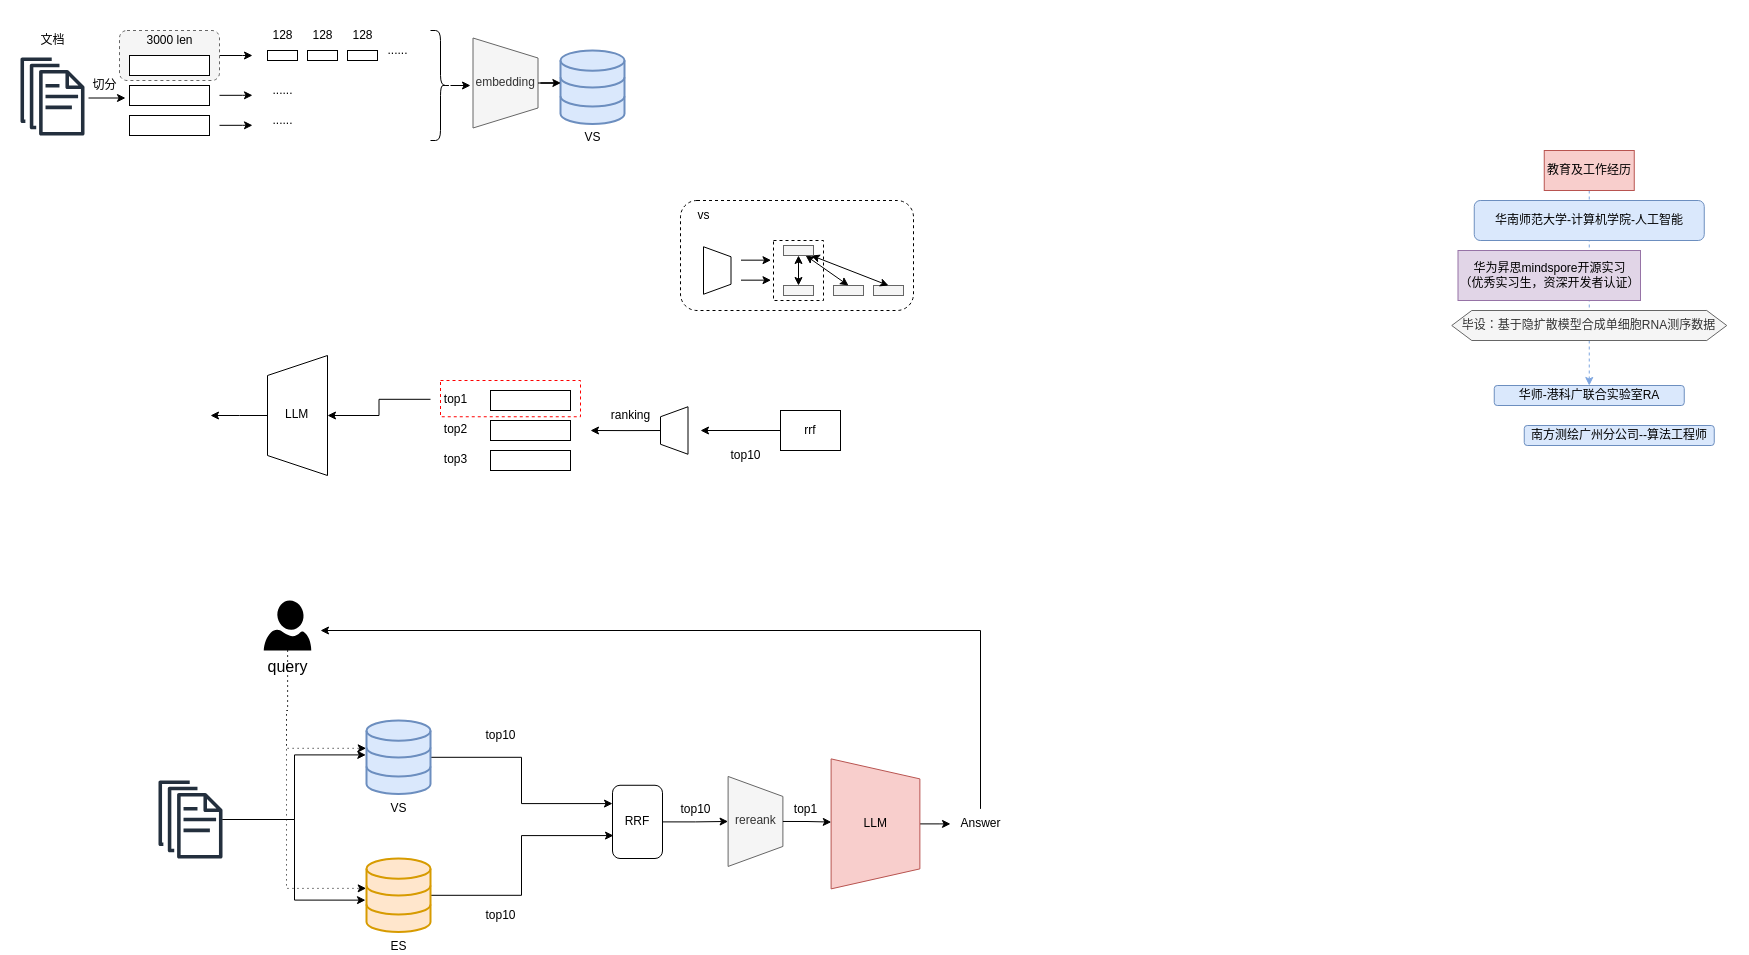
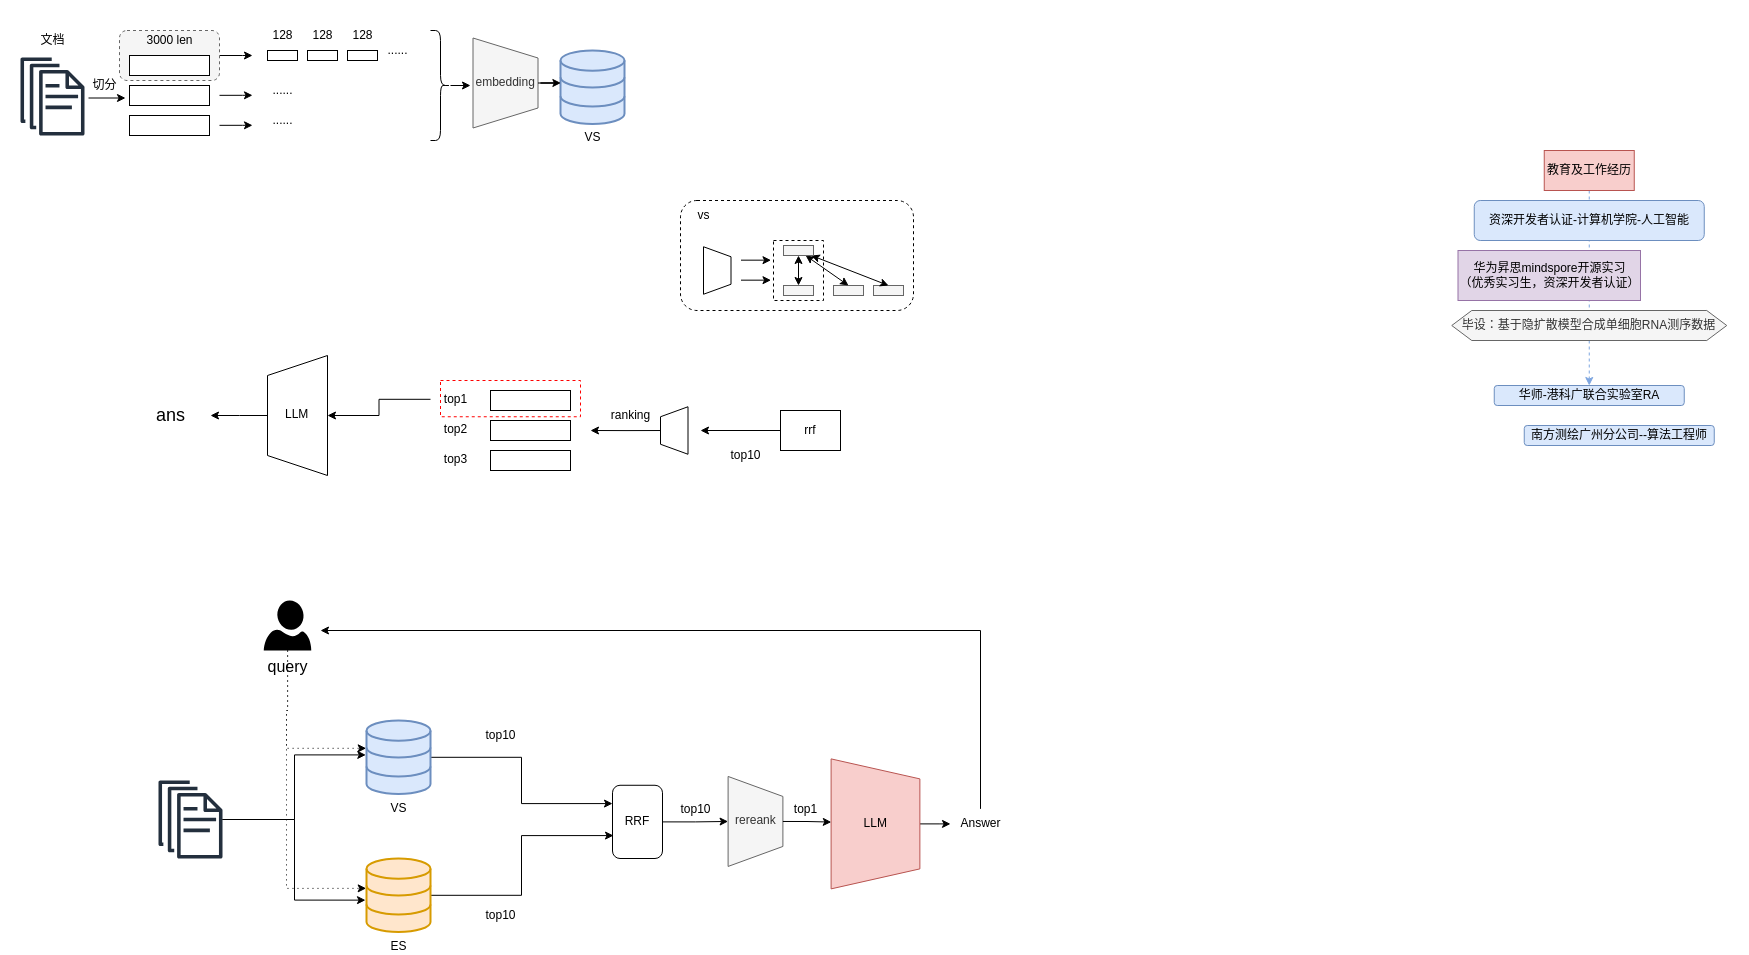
node "华南师范大学-计算机学院-人工智能": label "华南师范大学-计算机学院-人工智能" -> "资深开发者认证-计算机学院-人工智能"
node "ans": added
